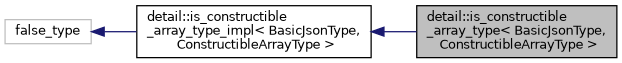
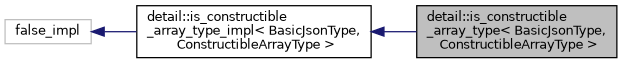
node "false_type": label "false_type" -> "false_impl"
